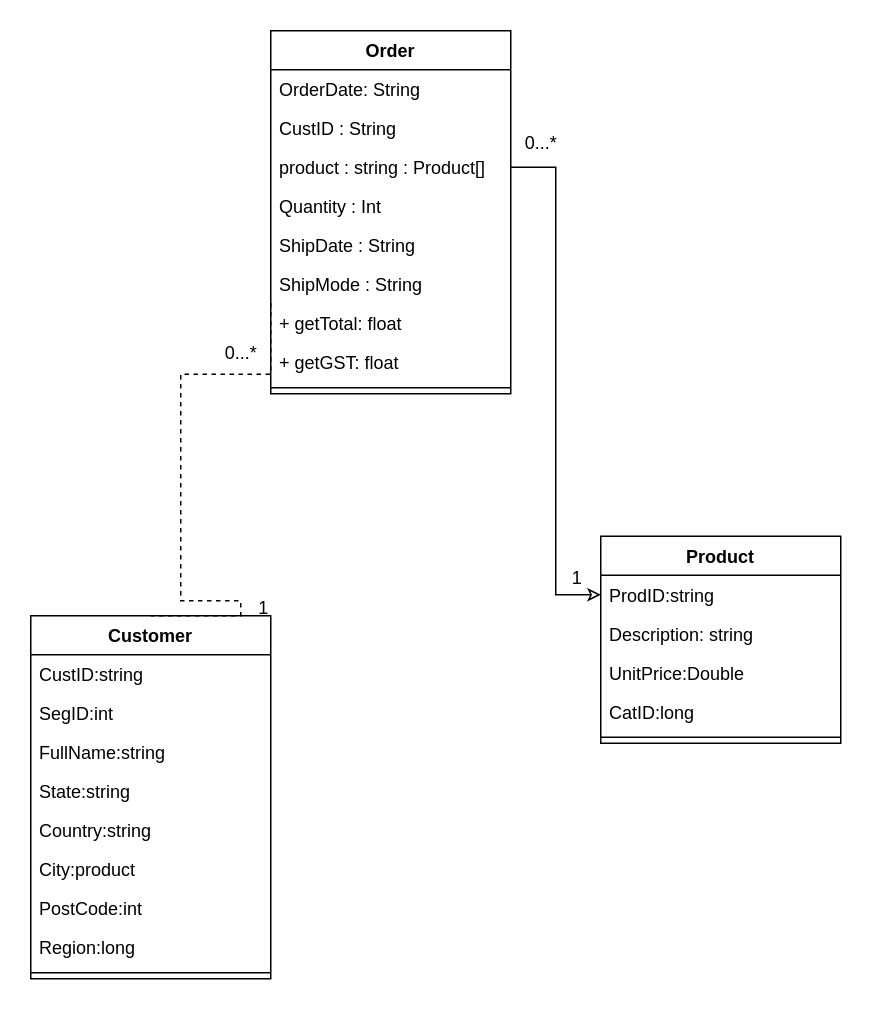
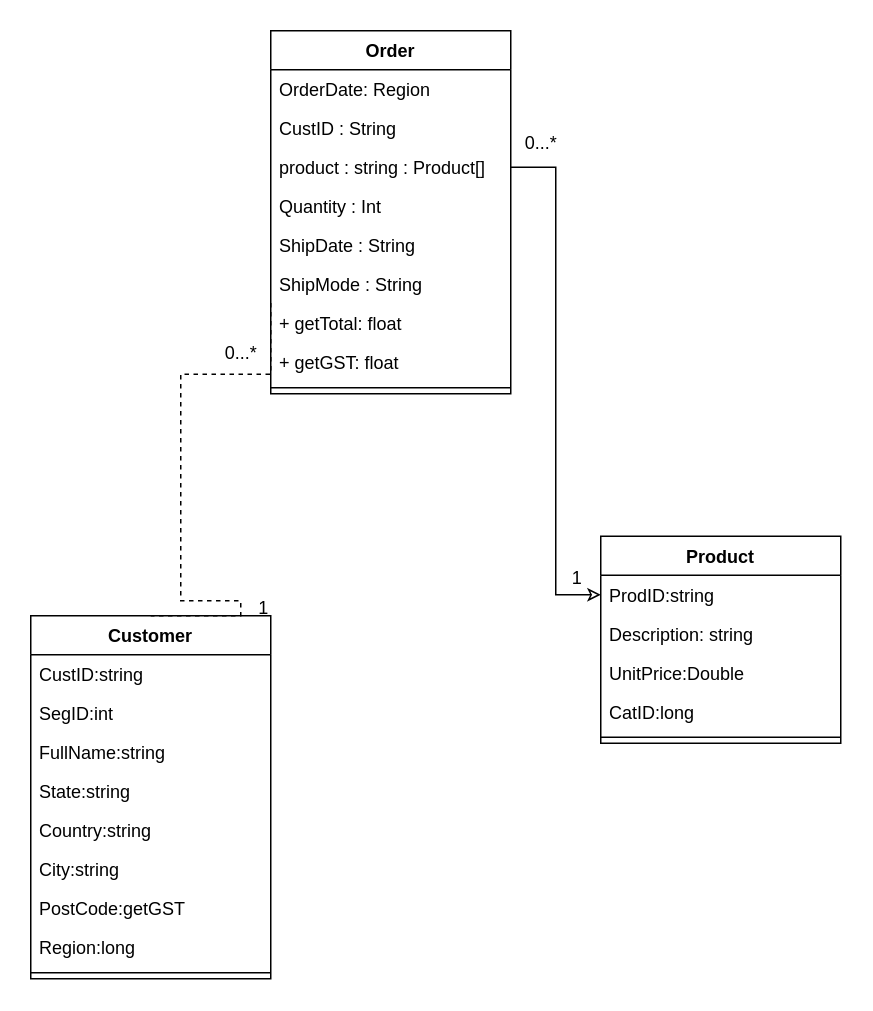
node "OrderDate: String": label "OrderDate: String" -> "OrderDate: Region"
node "City:product": label "City:product" -> "City:string"
node "PostCode:int": label "PostCode:int" -> "PostCode:getGST"
